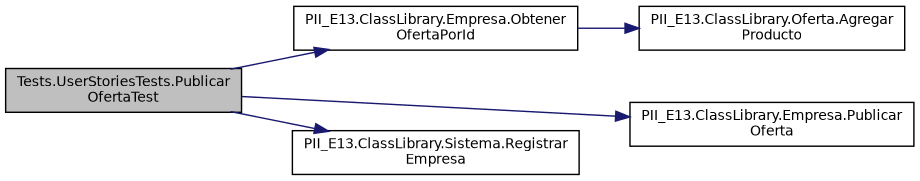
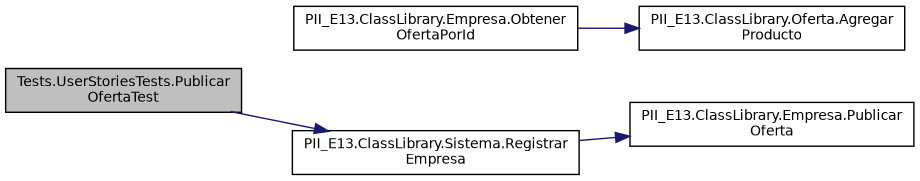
edge "Tests.UserStoriesTests.Publicar OfertaTest" -> "PII_E13.ClassLibrary.Empresa.Obtener OfertaPorId": removed
edge "Tests.UserStoriesTests.Publicar OfertaTest" -> "PII_E13.ClassLibrary.Empresa.Publicar Oferta": now "PII_E13.ClassLibrary.Sistema.Registrar Empresa" -> "PII_E13.ClassLibrary.Empresa.Publicar Oferta"
